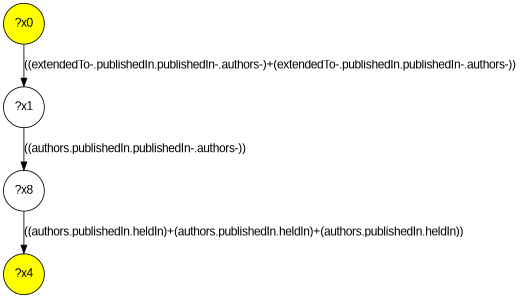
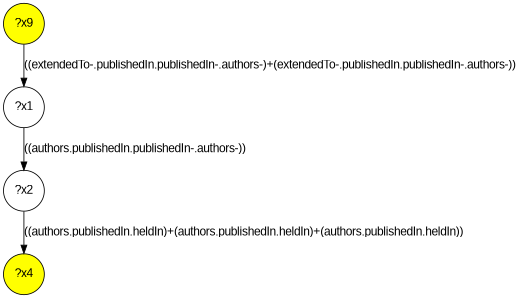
node "?x0": label "?x0" -> "?x9"
node "?x8": label "?x8" -> "?x2"
